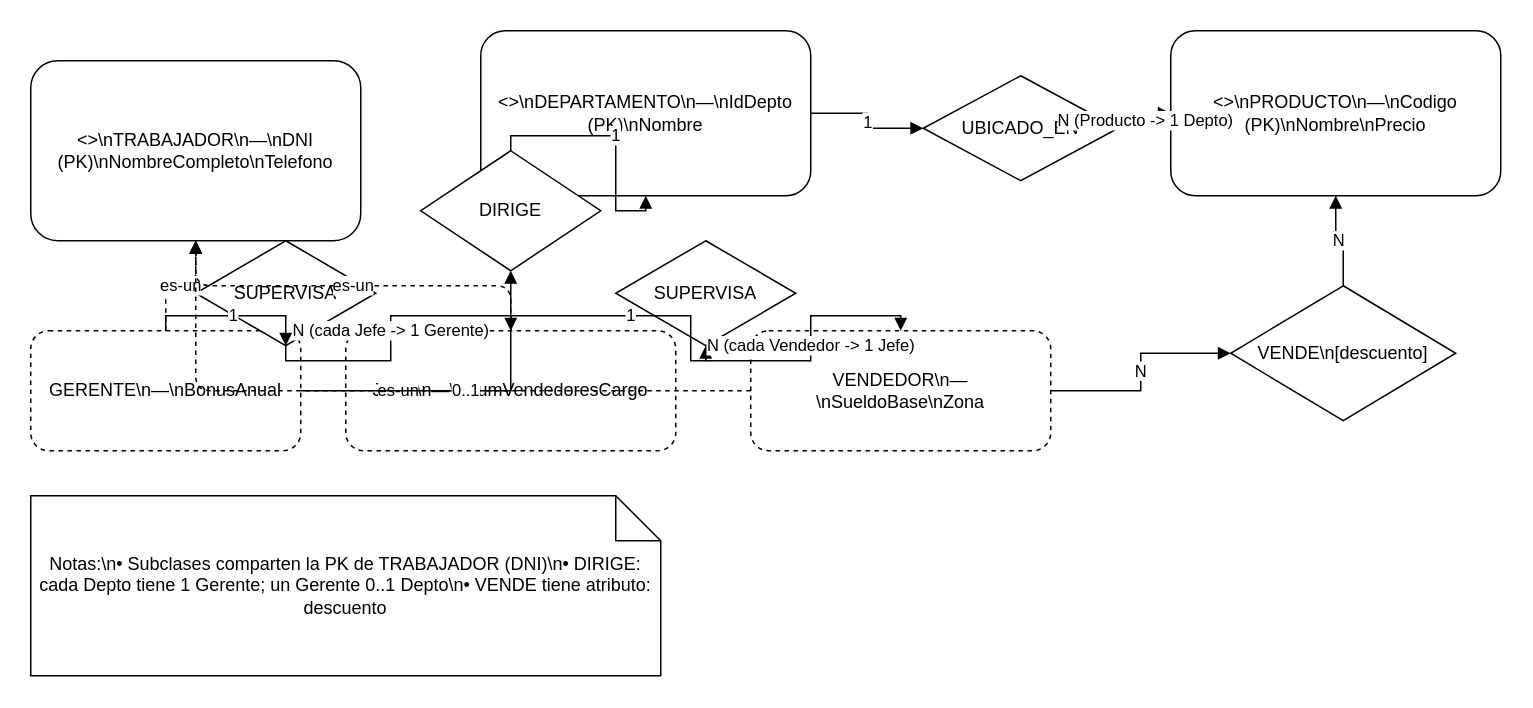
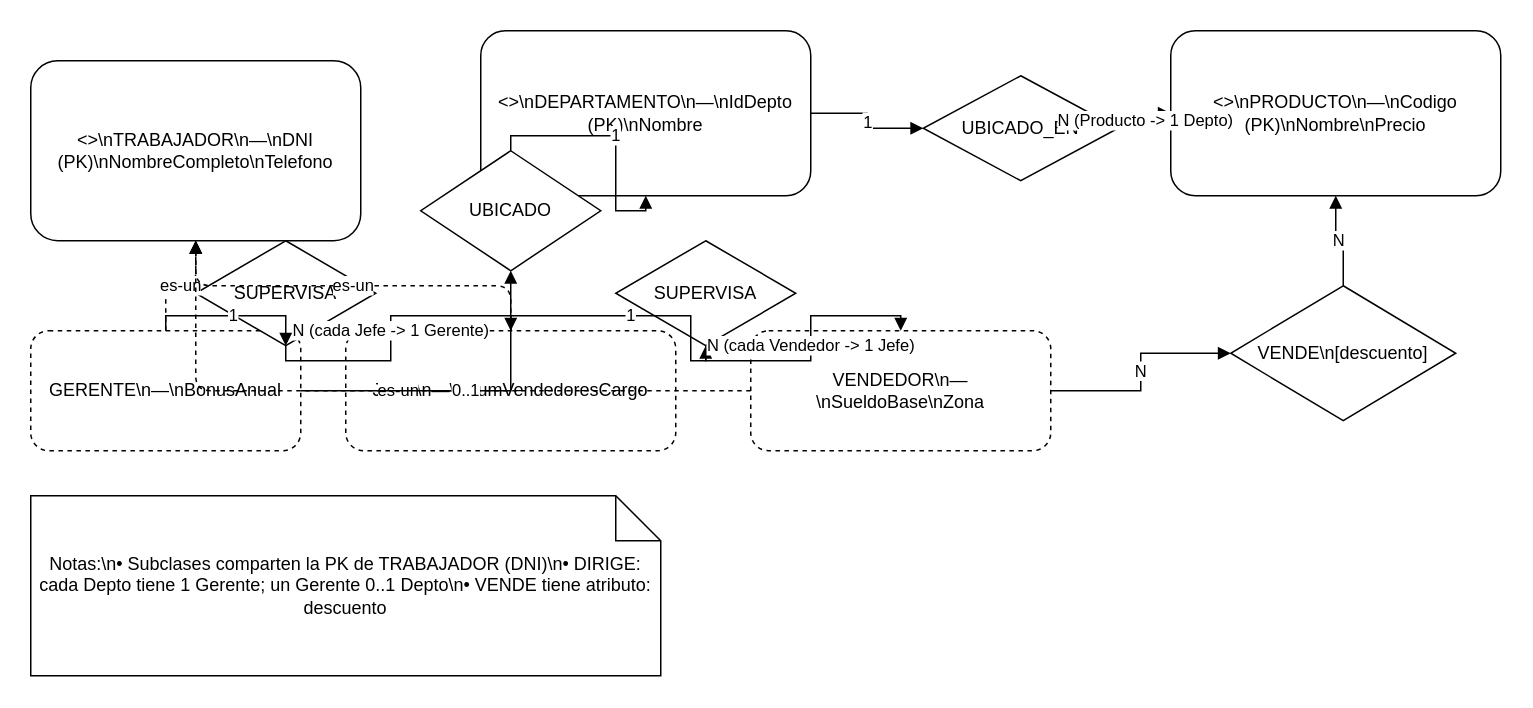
node "DIRIGE": label "DIRIGE" -> "UBICADO"
